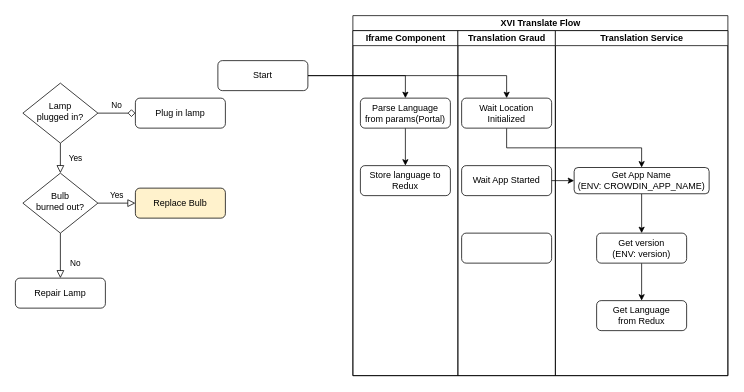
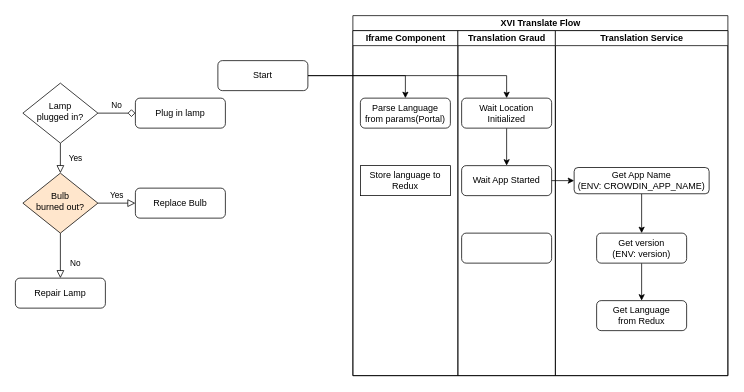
edge "Parse Language from params(Portal)" -> "Store language to Redux": removed
edge "Wait Location Initialized" -> "Get App Name (ENV: CROWDIN_APP_NAME)": now "Wait Location Initialized" -> "Wait App Started"
node "Store language to Redux": shape rounded rectangle -> rectangle
node "Bulb burned out?": fillcolor #ffffff -> #ffe6cc
node "Replace Bulb": fillcolor #fff2cc -> #ffffff
